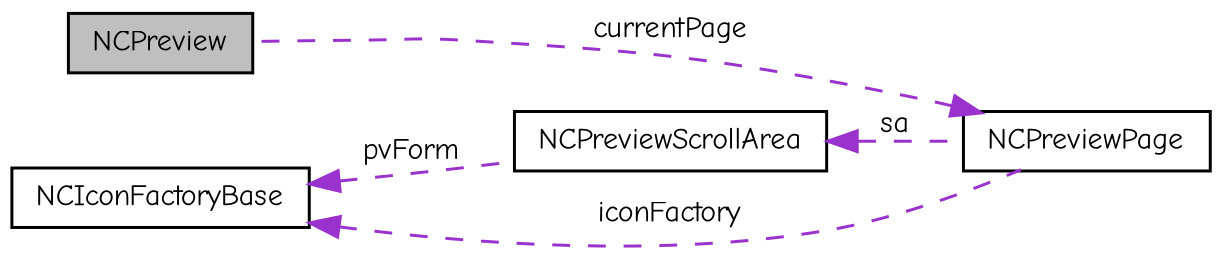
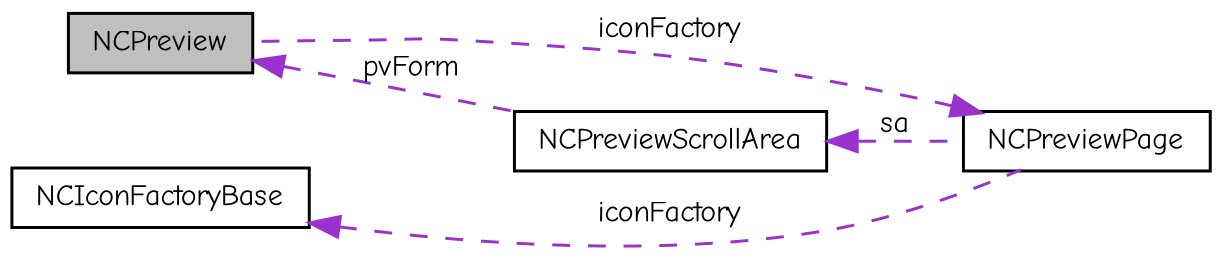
edge "NCPreview" -> "NCPreviewPage": label "currentPage" -> "iconFactory"
edge "NCPreviewScrollArea" -> "NCIconFactoryBase": now "NCPreviewScrollArea" -> "NCPreview"
